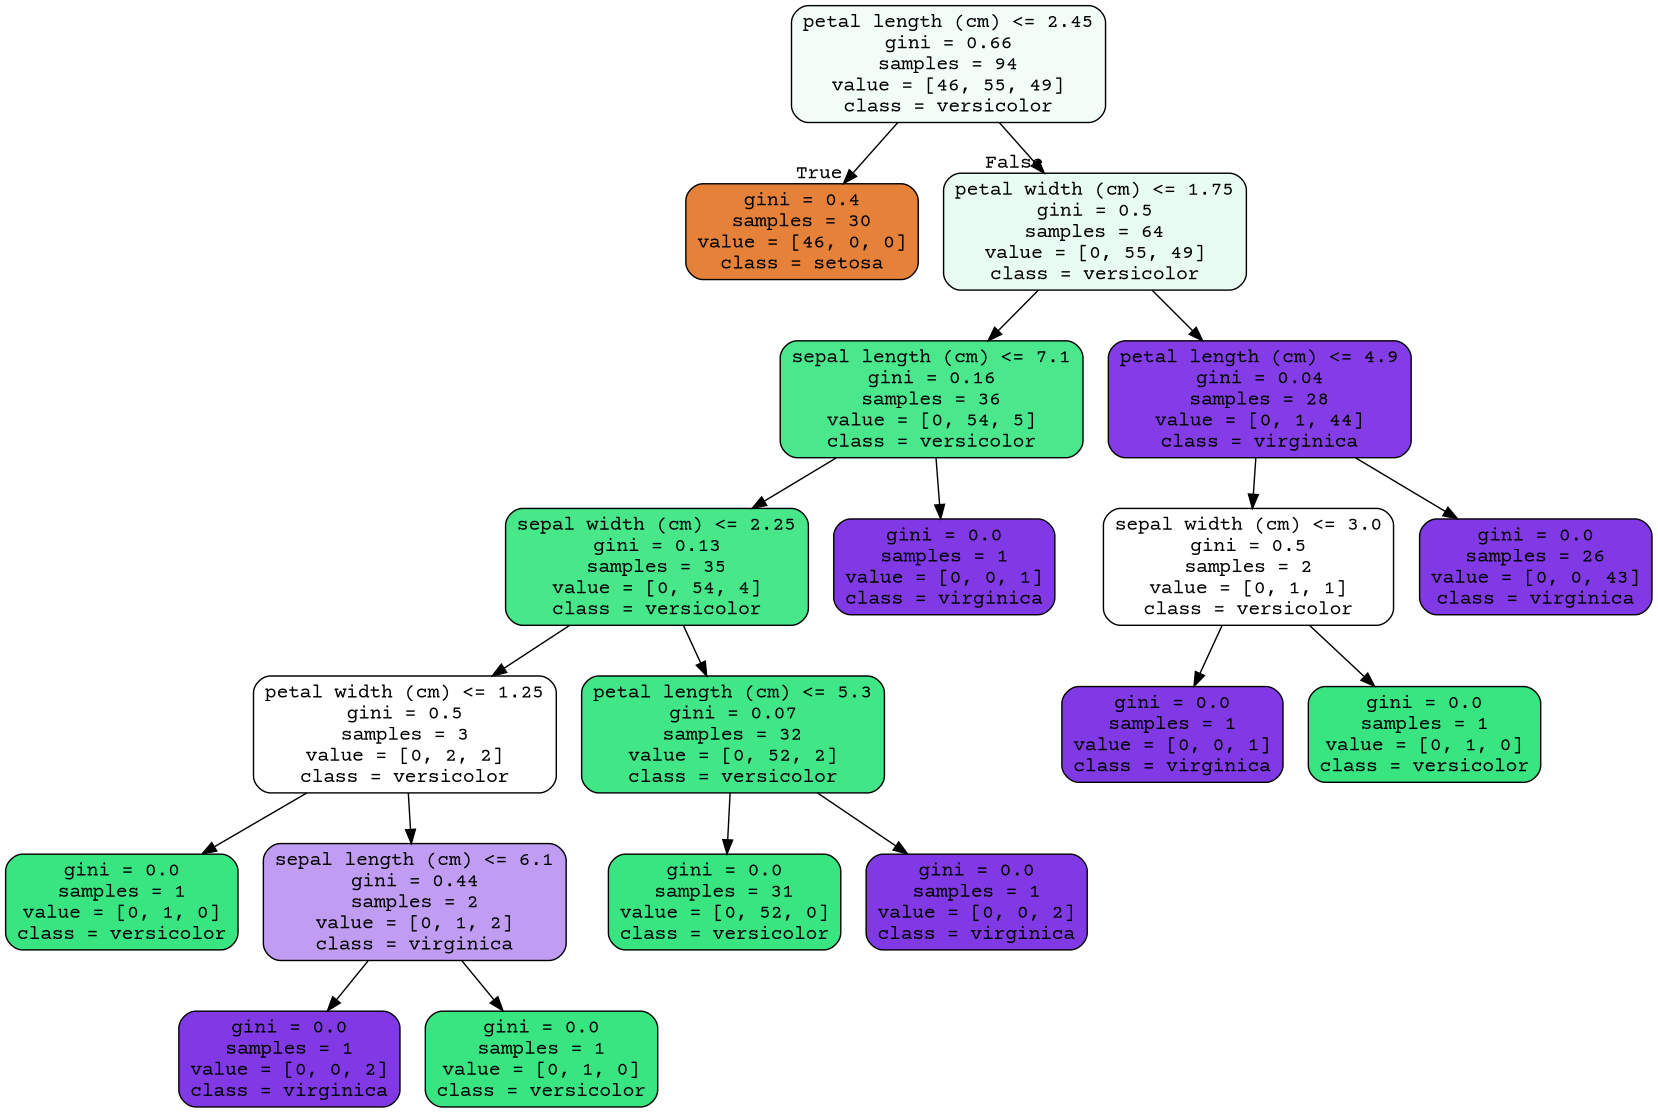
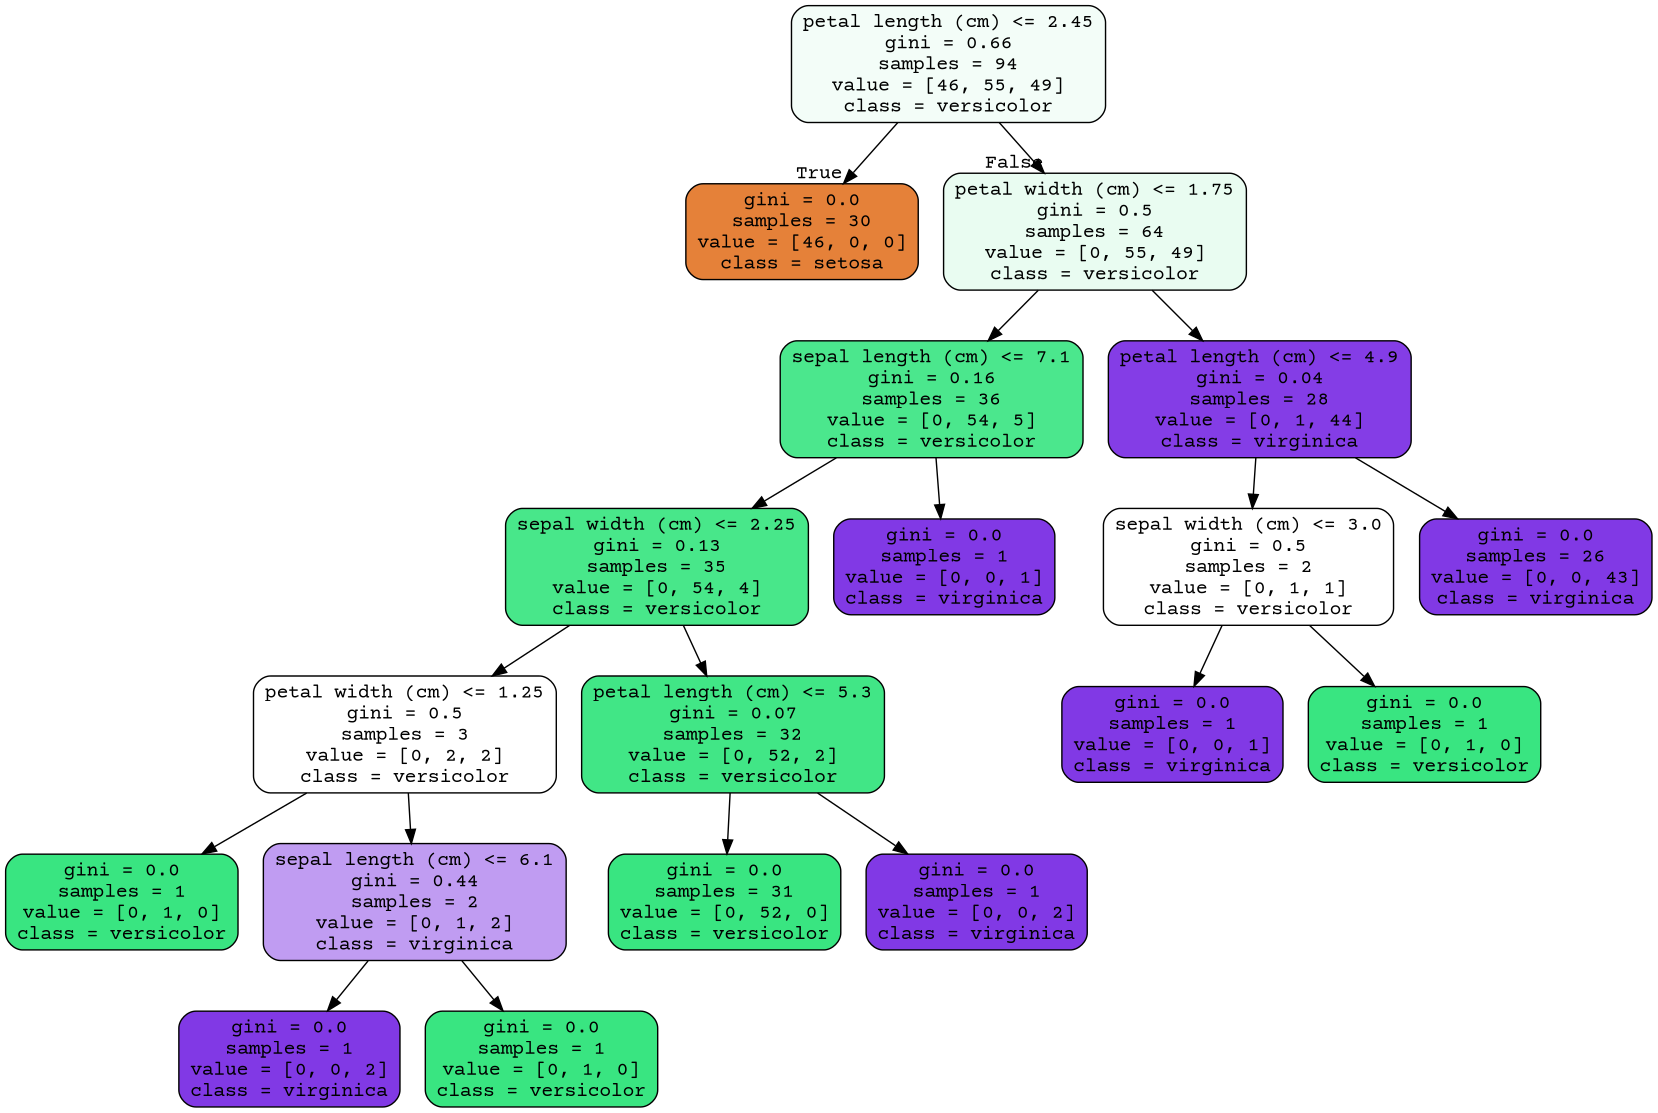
node "gini = 0.4 samples = 30 value = [46, 0, 0] class = setosa": label "gini = 0.4 samples = 30 value = [46, 0, 0] class = setosa" -> "gini = 0.0 samples = 30 value = [46, 0, 0] class = setosa"
